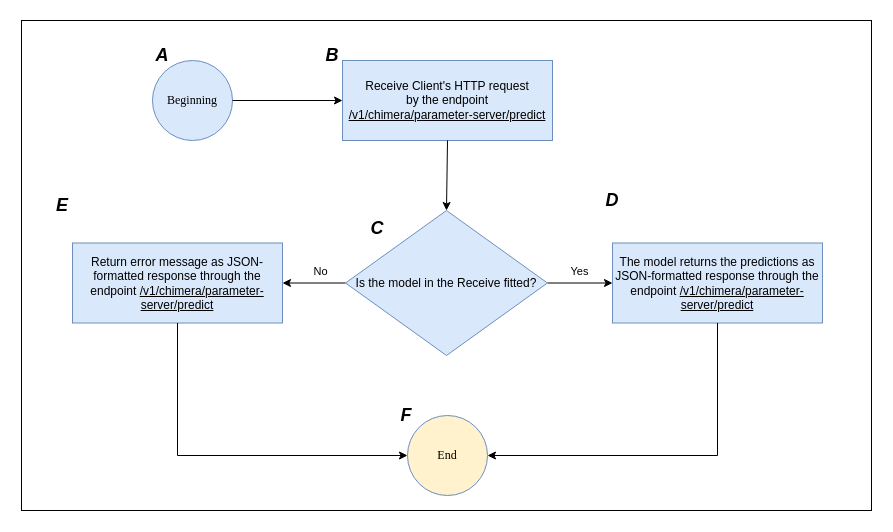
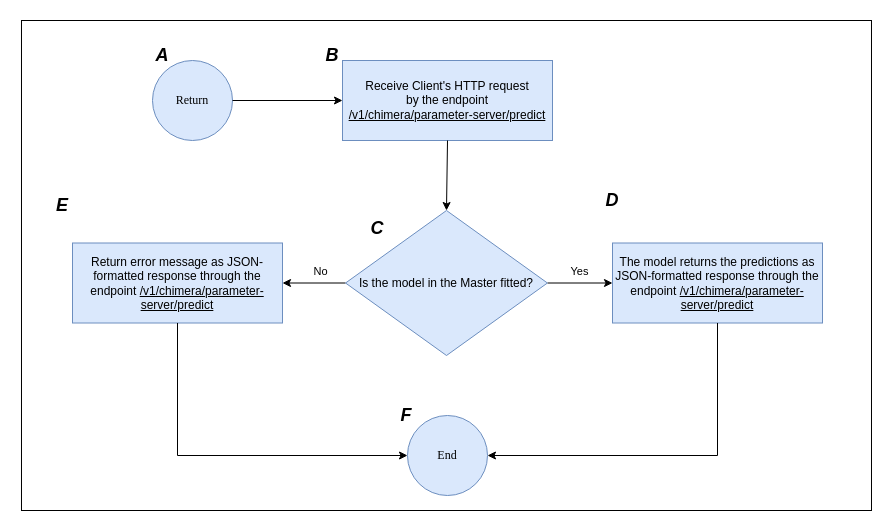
node "Beginning": label "Beginning" -> "Return"
node "Is the model in the Receive fitted?": label "Is the model in the Receive fitted?" -> "Is the model in the Master fitted?"
node "End": fillcolor #fff2cc -> #dae8fc
